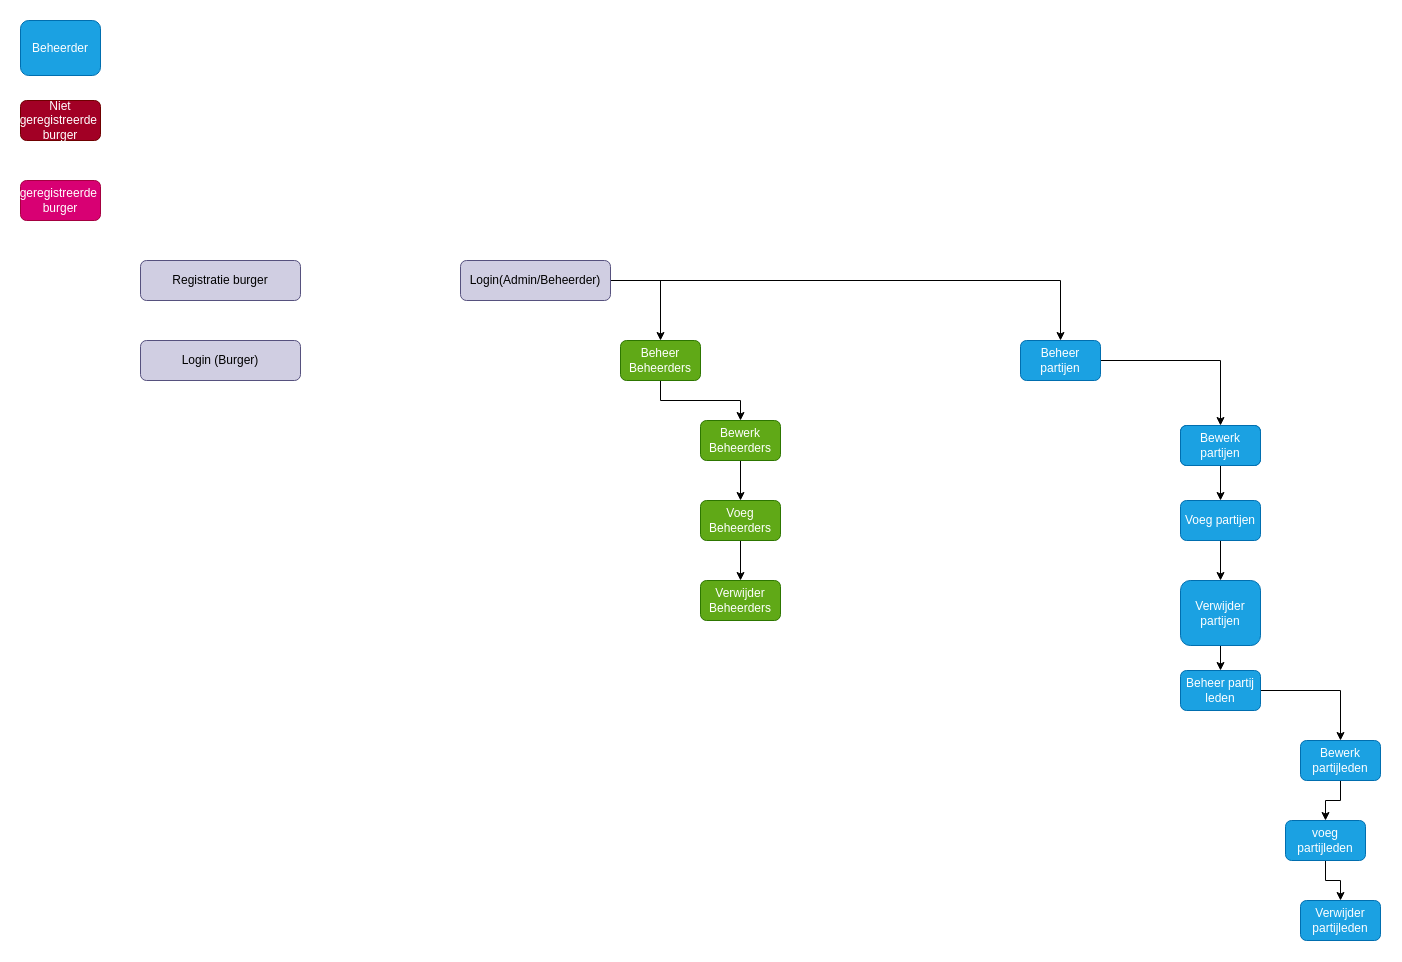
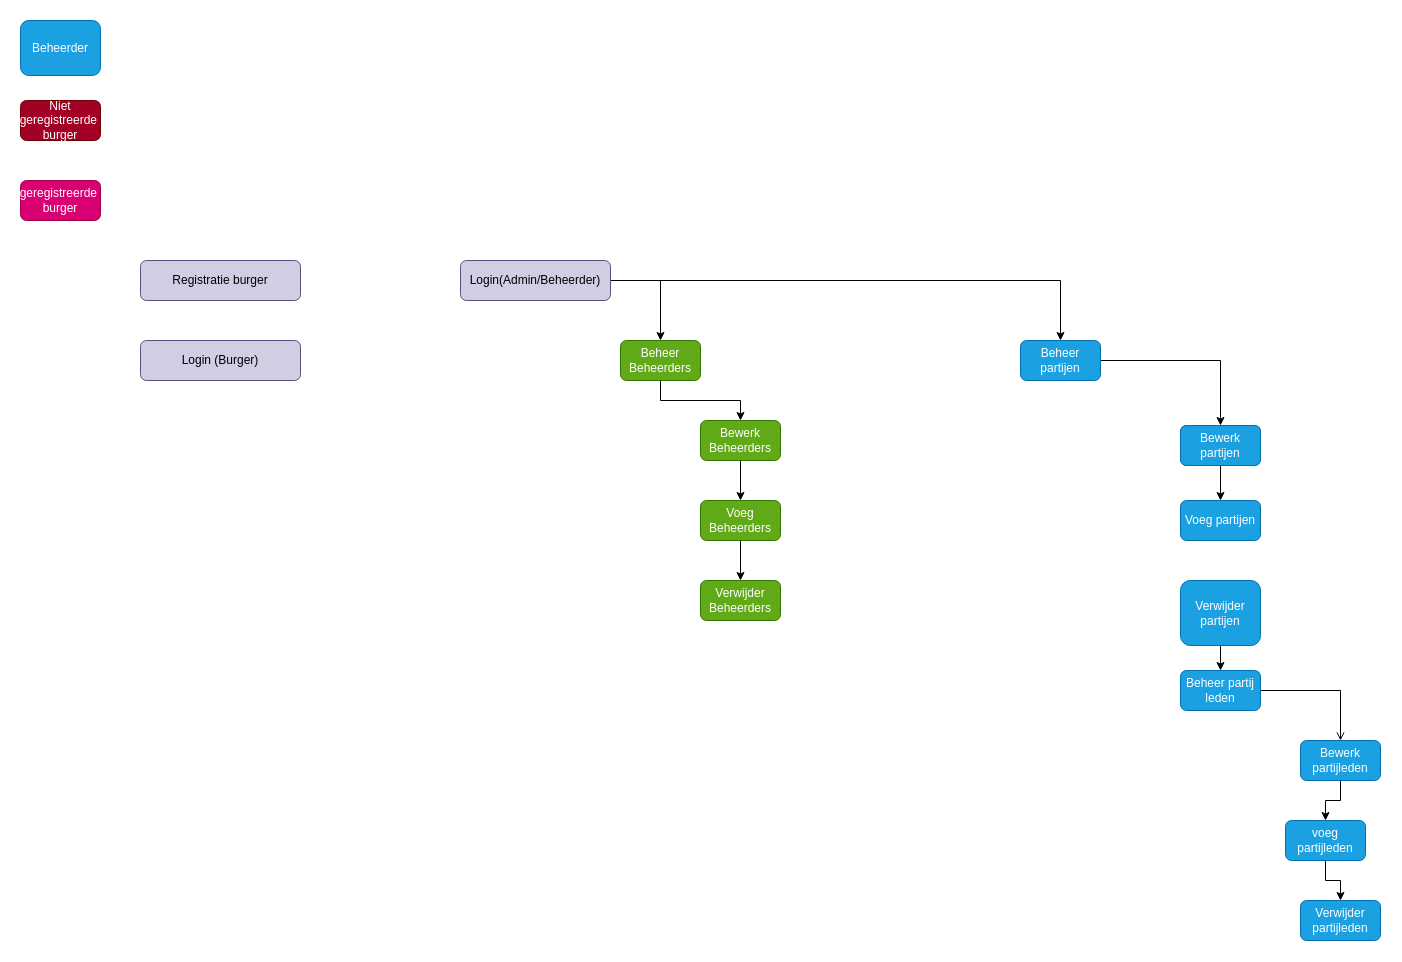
edge "Voeg partijen" -> "Verwijder partijen": removed
edge "Beheer partij leden" -> "Bewerk partijleden": arrowhead classic -> open
